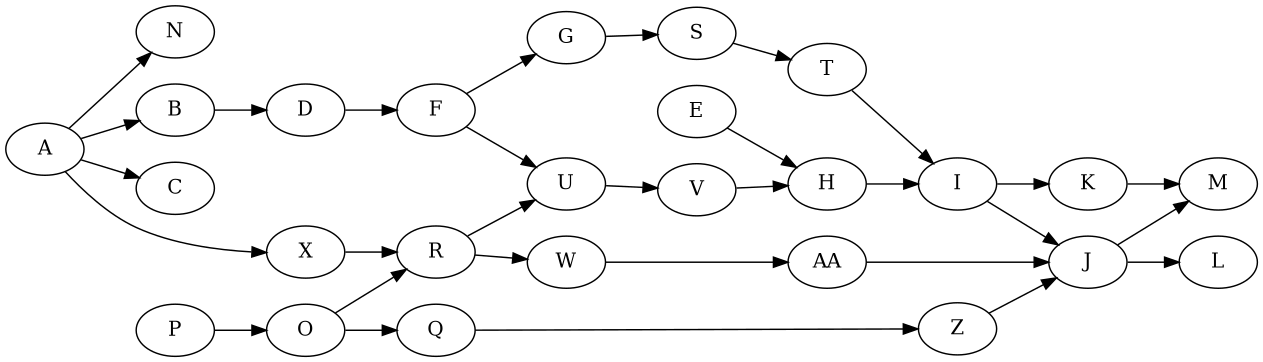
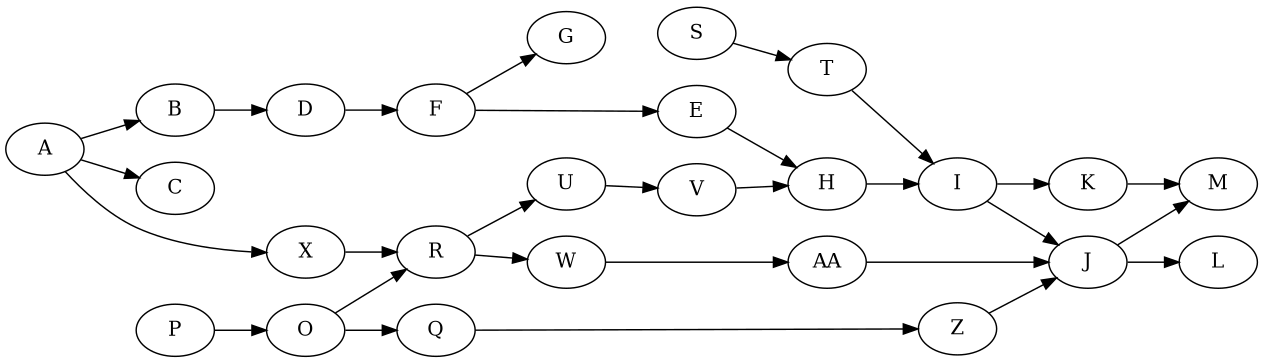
node "N": removed
edge "G" -> "S": removed
edge "F" -> "U": now "F" -> "E"
